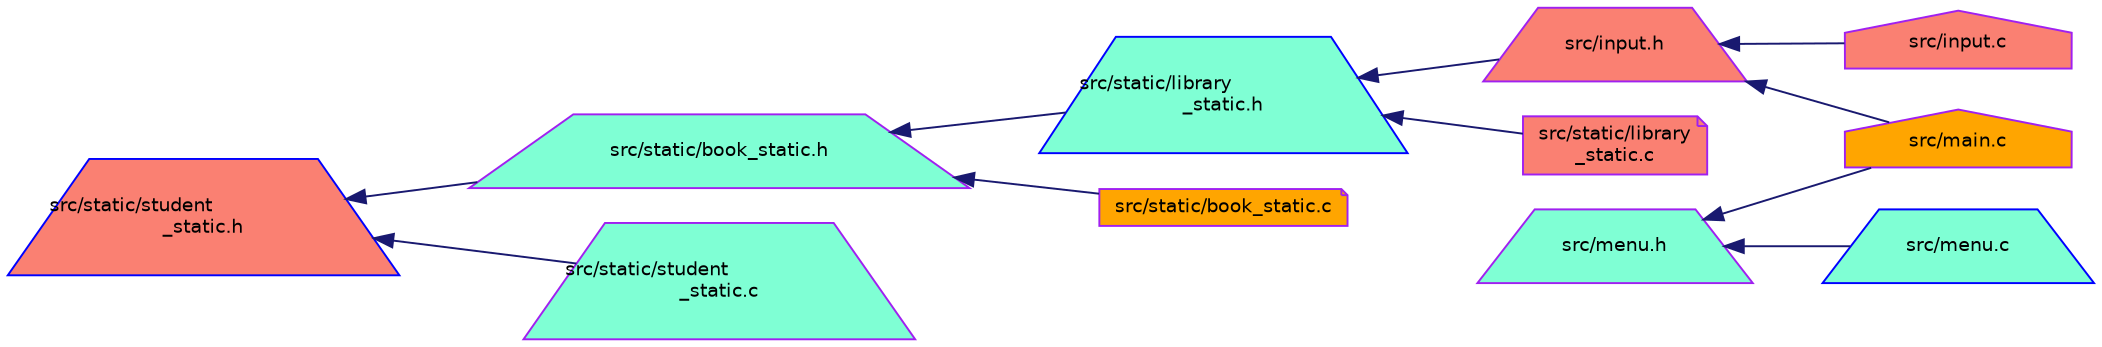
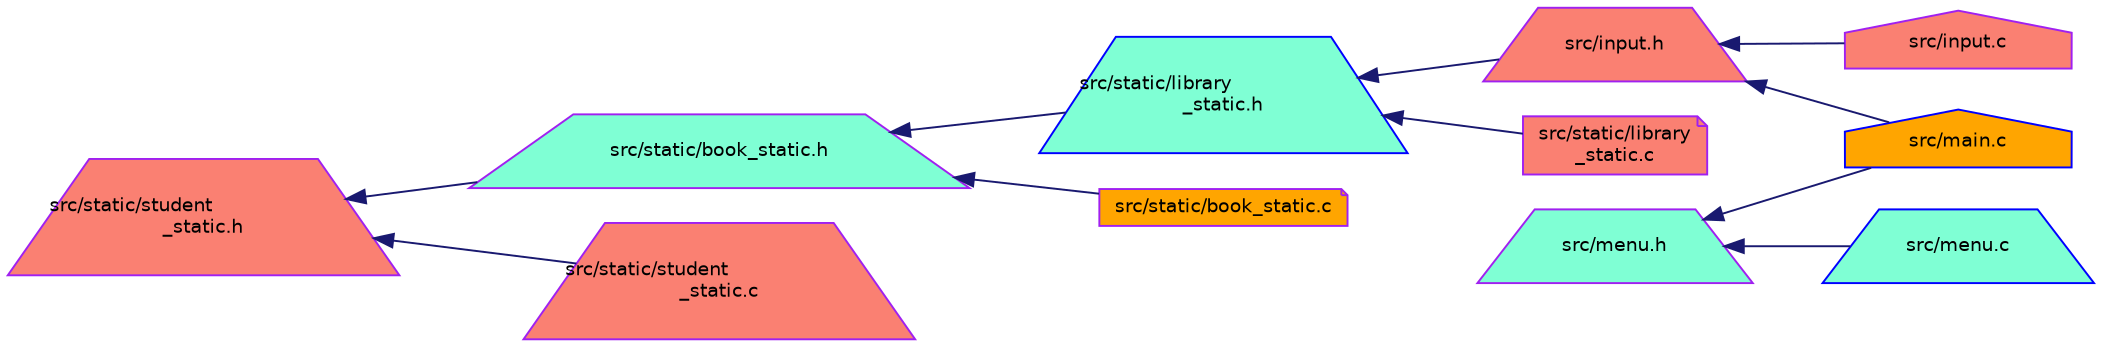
node "src/main.c": color purple -> blue
node "src/static/student _static.h": color blue -> purple
node "src/static/student _static.c": fillcolor aquamarine -> salmon
